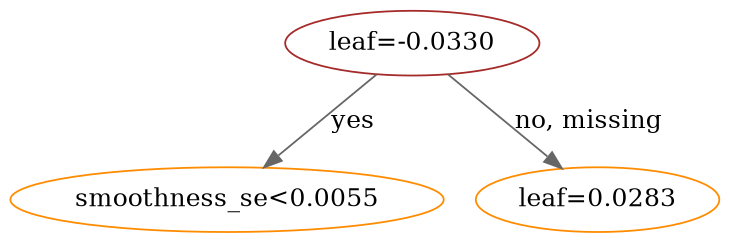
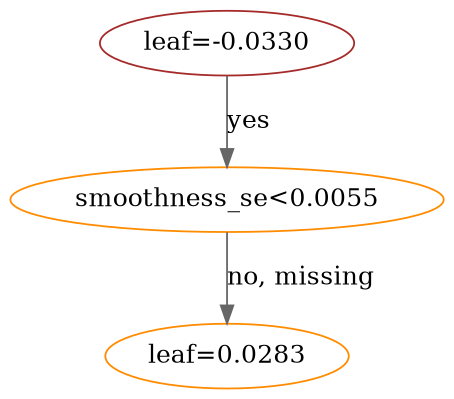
edge "leaf=-0.0330" -> "leaf=0.0283": now "smoothness_se<0.0055" -> "leaf=0.0283"
